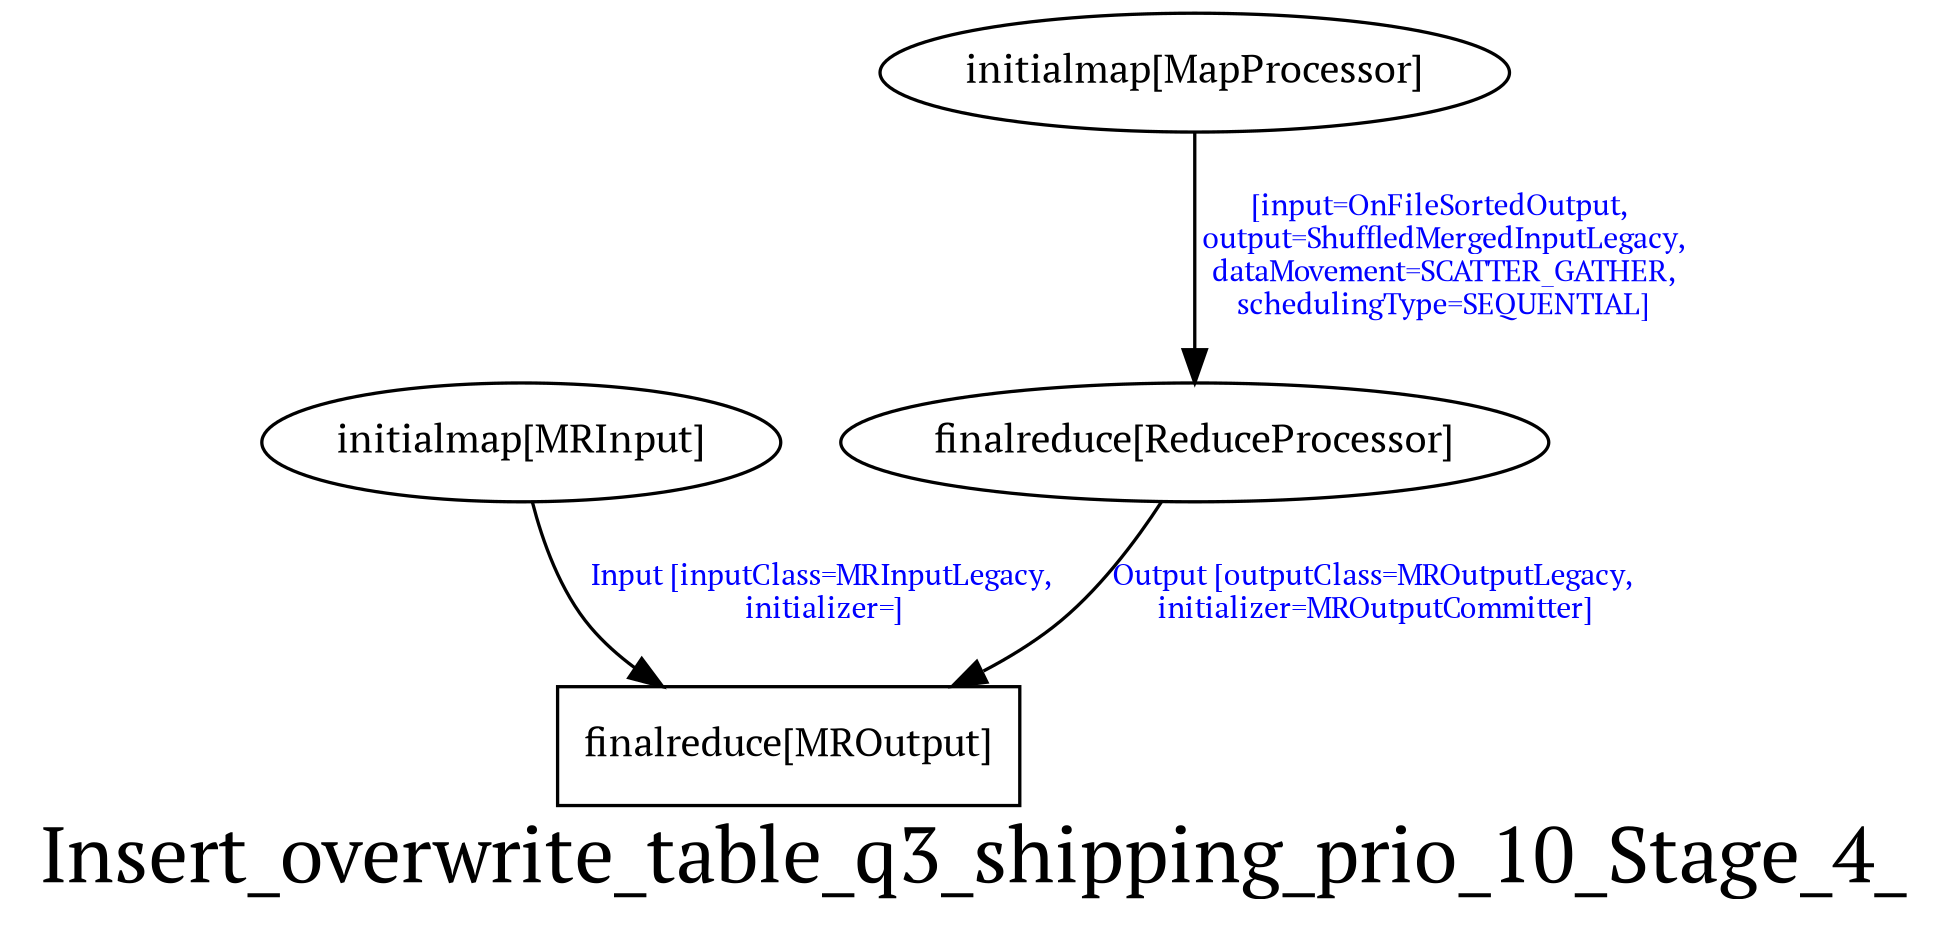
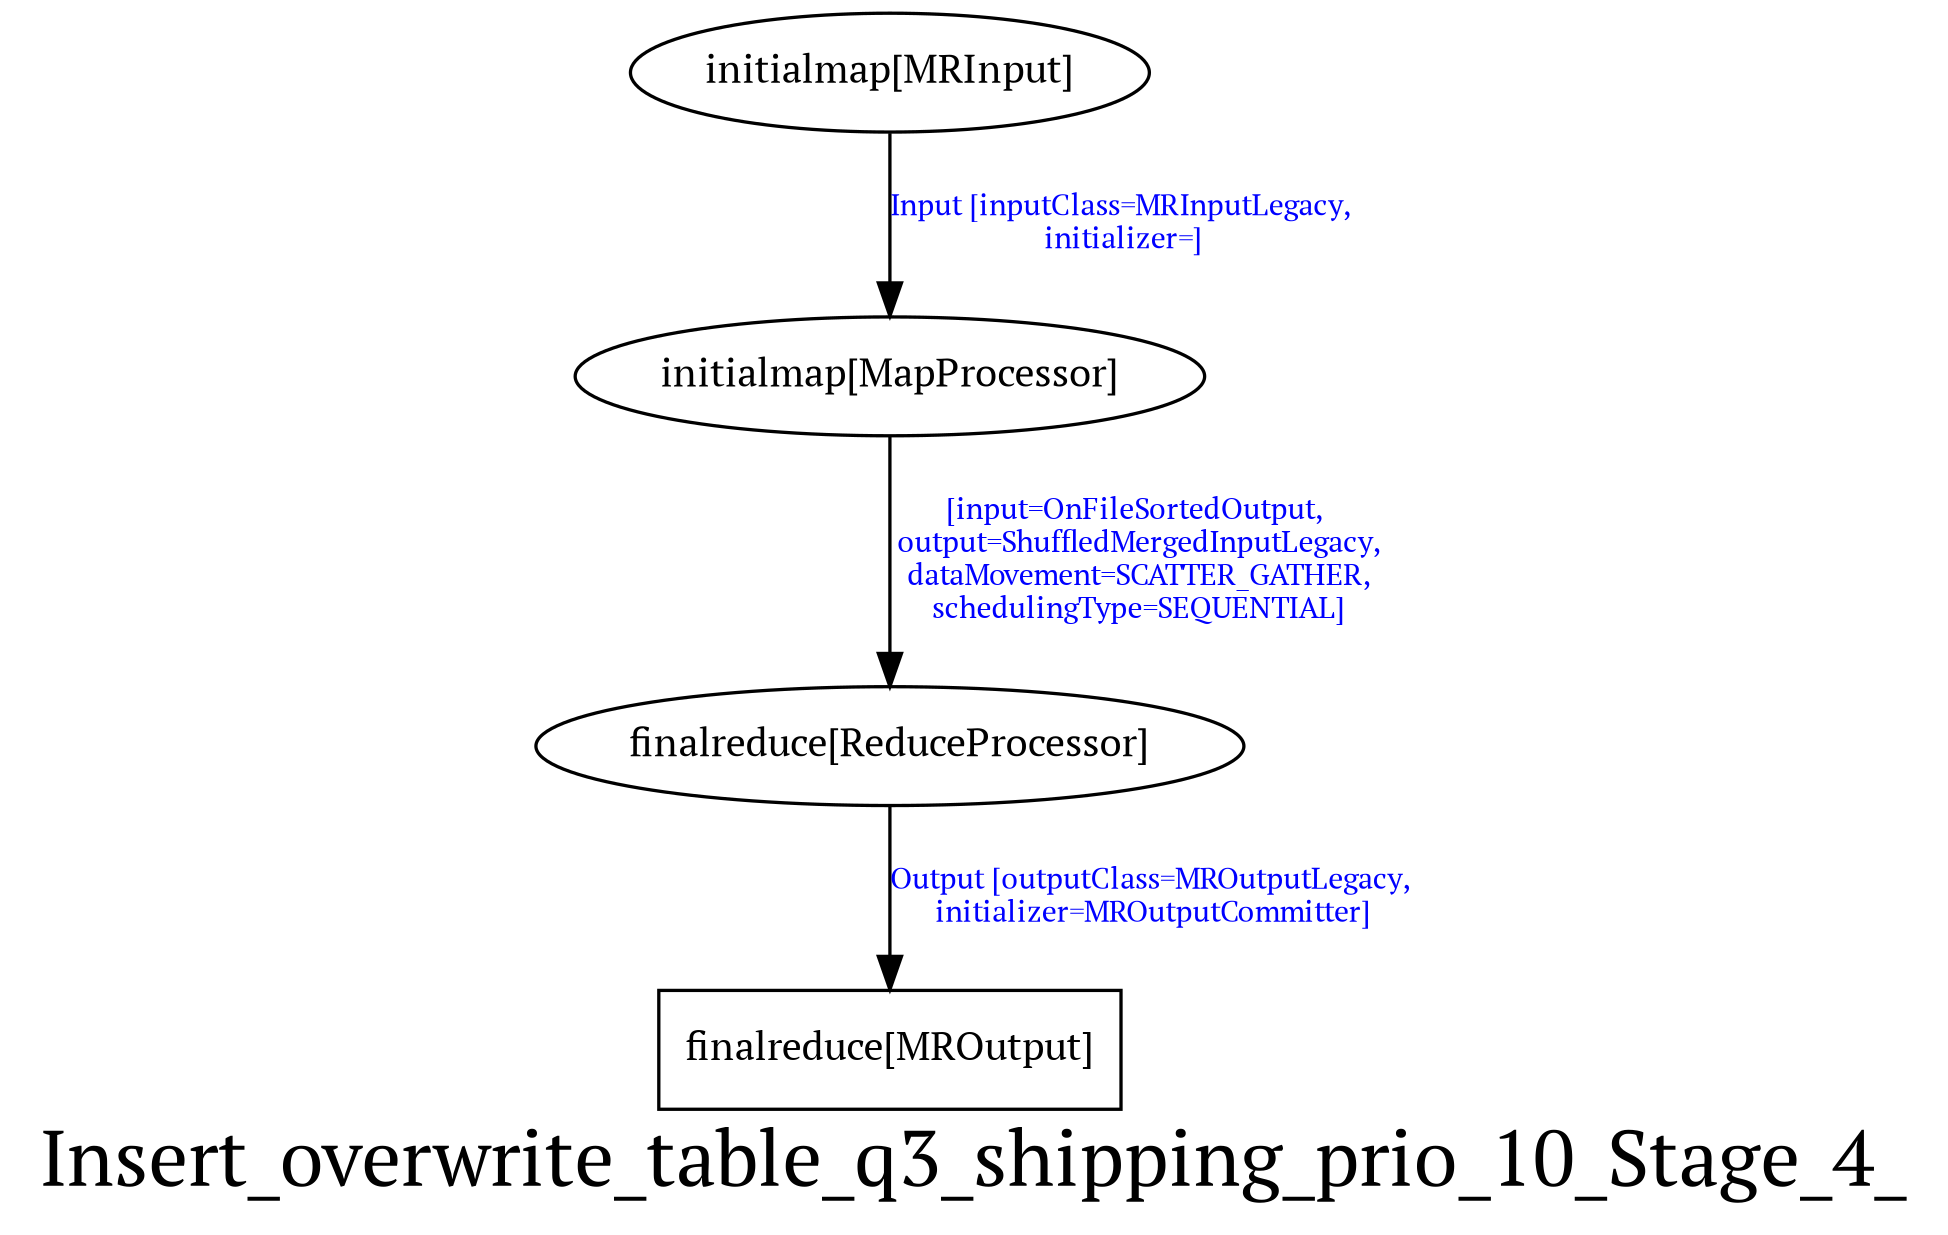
edge "initialmap[MRInput]" -> "finalreduce[MROutput]": now "initialmap[MRInput]" -> "initialmap[MapProcessor]"
